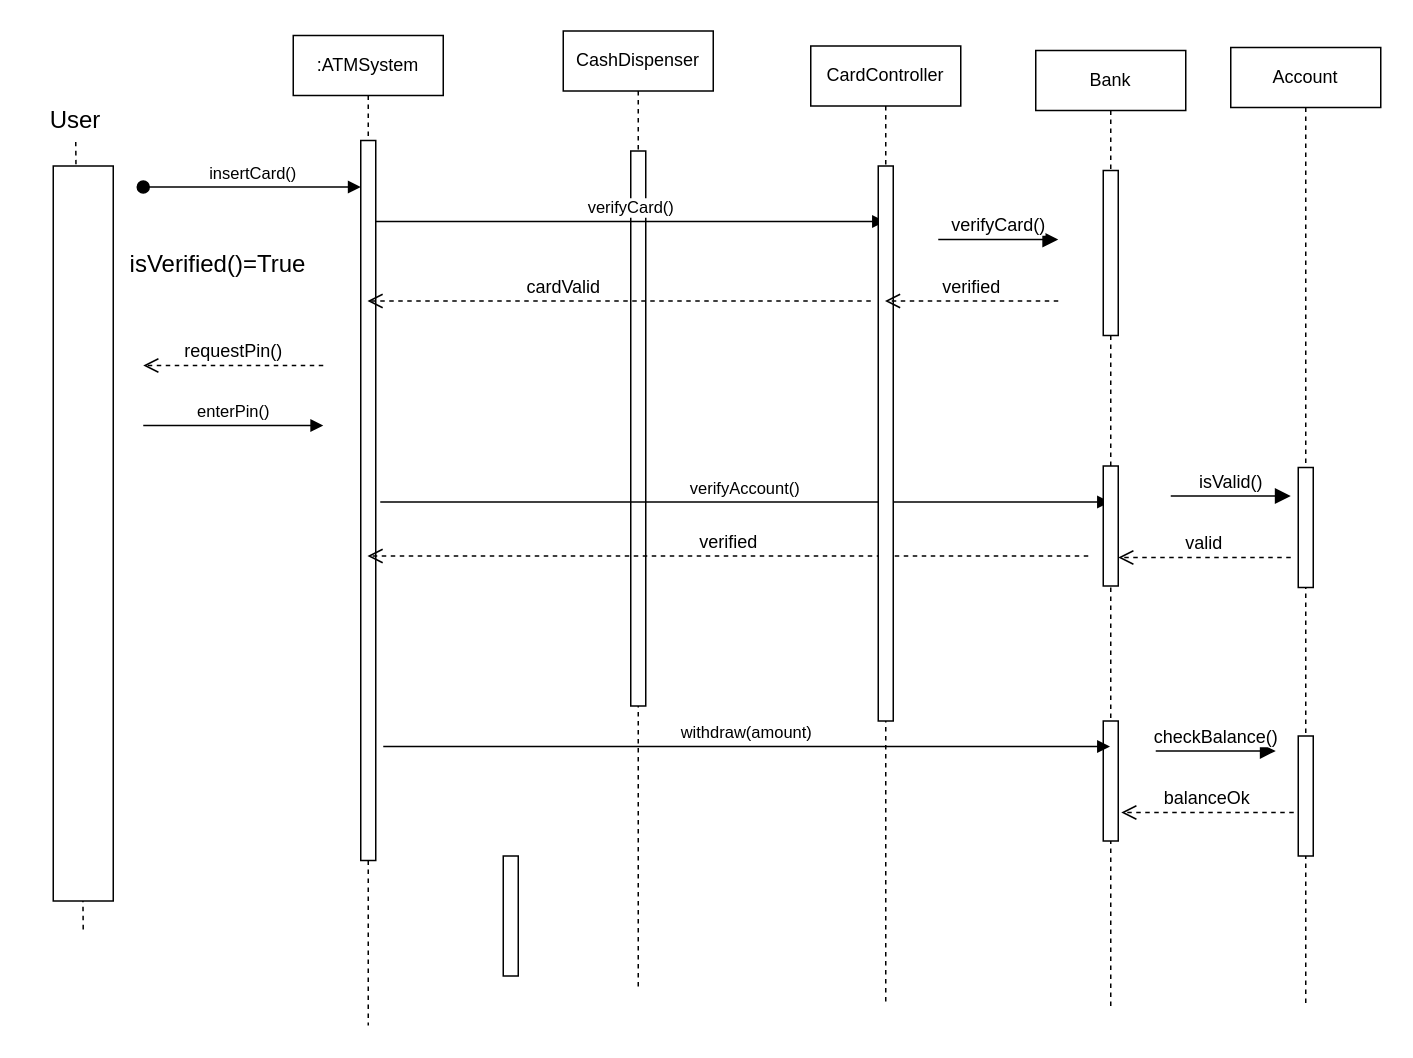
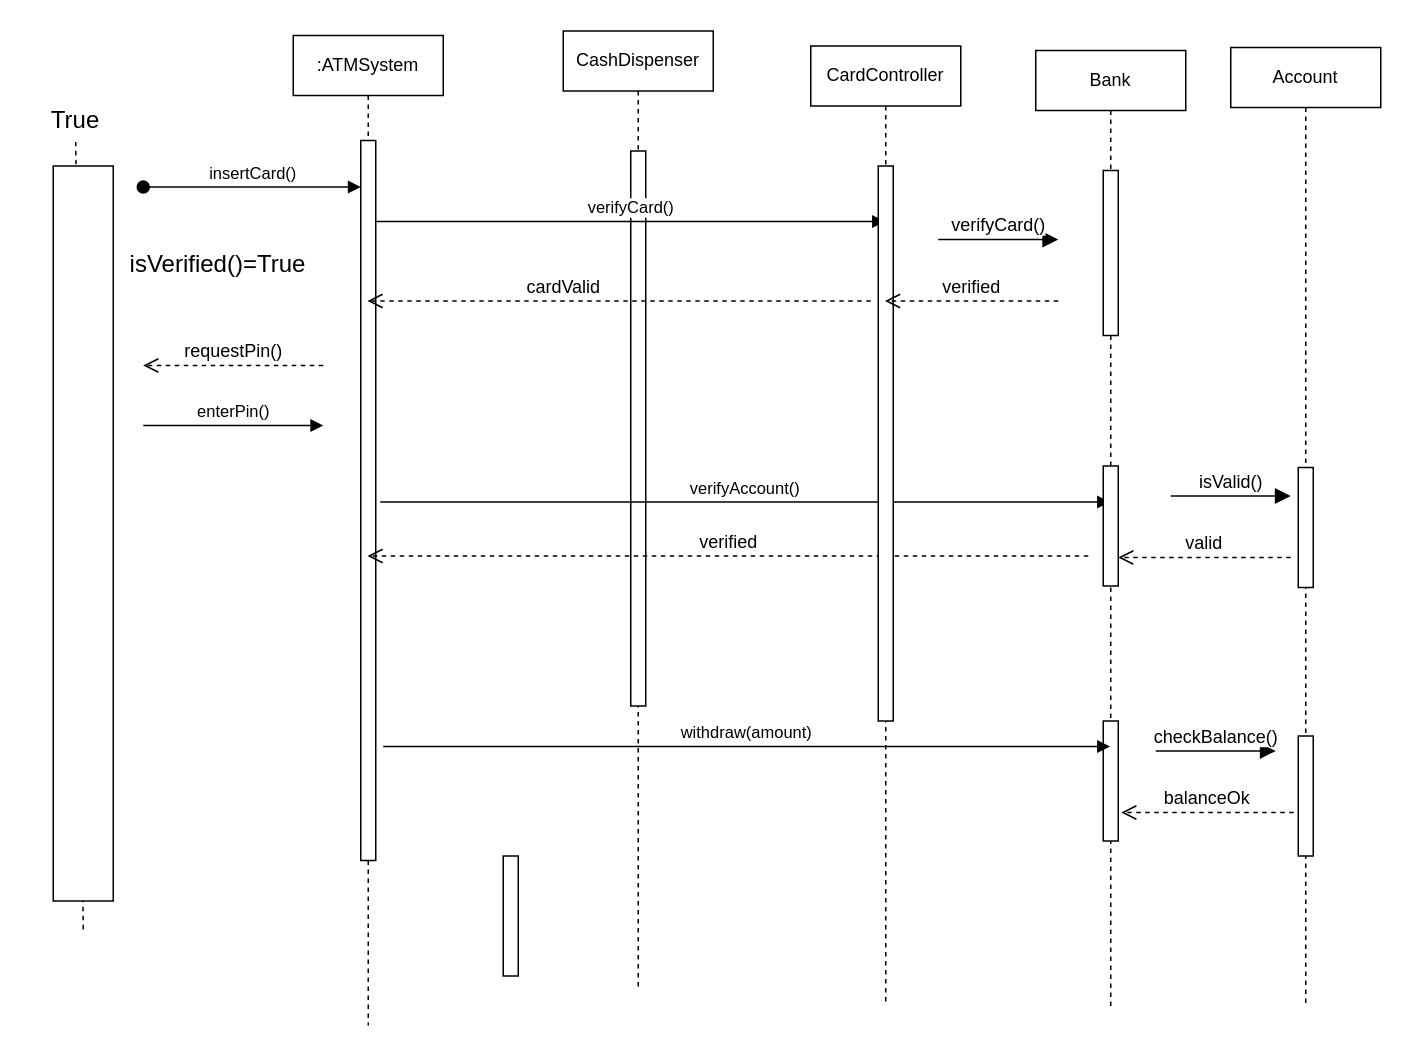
node "User": label "User" -> "True"
